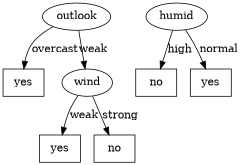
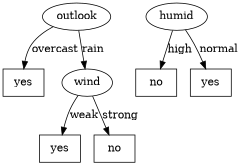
edge "outlook" -> "wind": label "weak" -> "rain"
